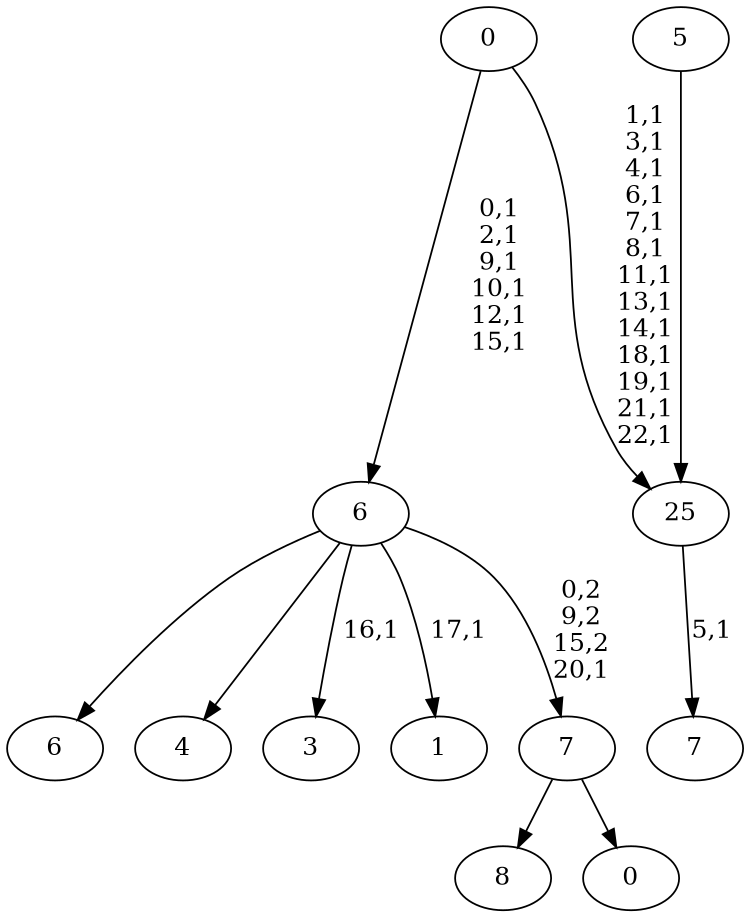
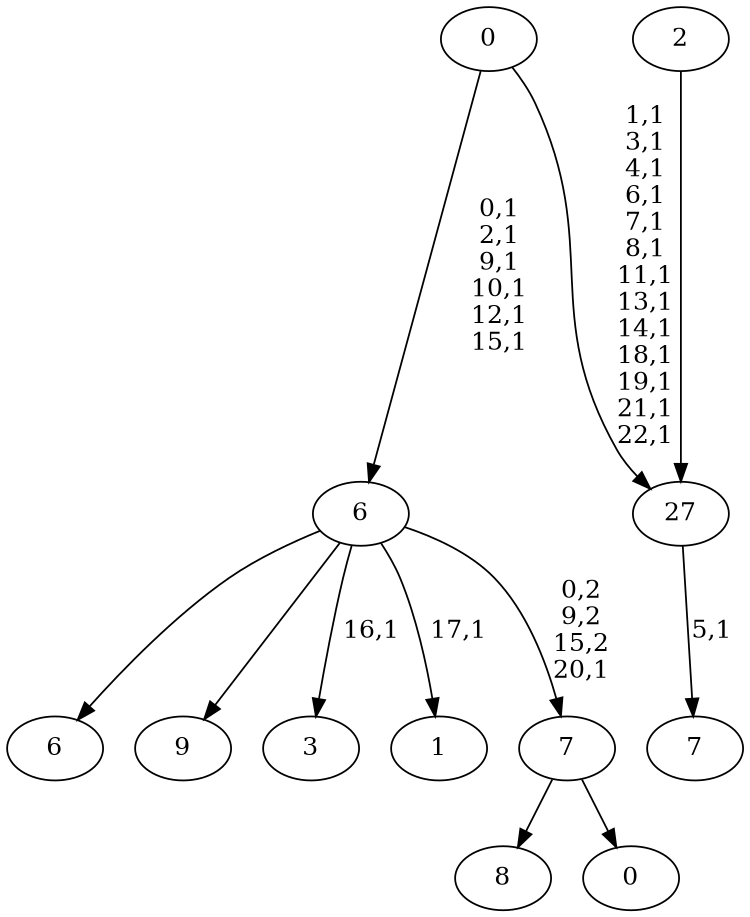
node "5": label "5" -> "2"
node "25": label "25" -> "27"
node "4": label "4" -> "9"
